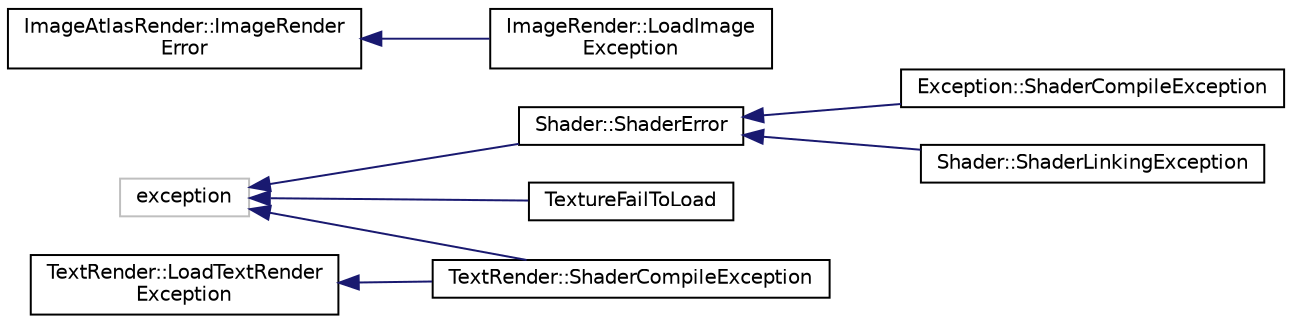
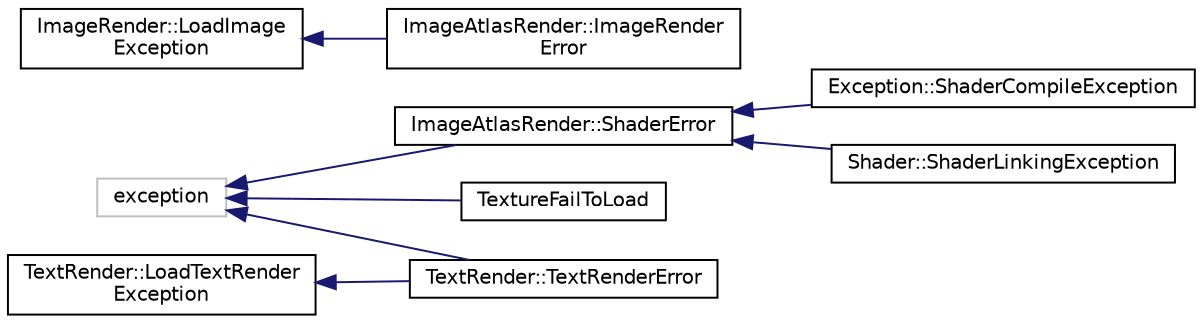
edge "ImageRender::LoadImage Exception" -> "ImageAtlasRender::ImageRender Error": reversed
node "Shader::ShaderError": label "Shader::ShaderError" -> "ImageAtlasRender::ShaderError"
node "TextRender::ShaderCompileException": label "TextRender::ShaderCompileException" -> "TextRender::TextRenderError"
